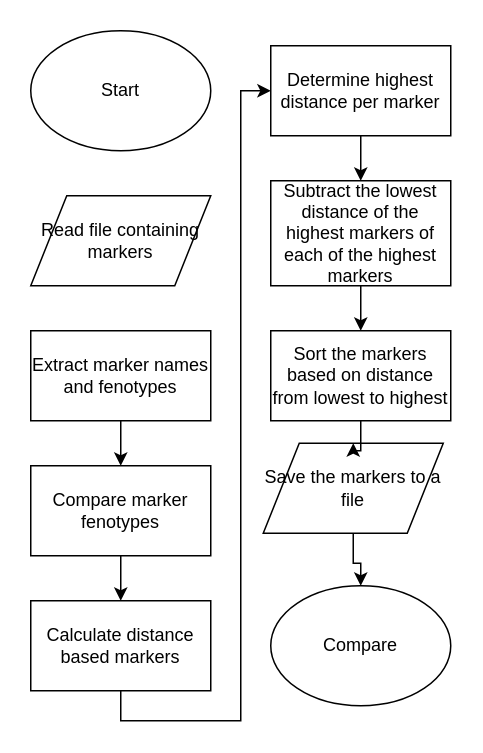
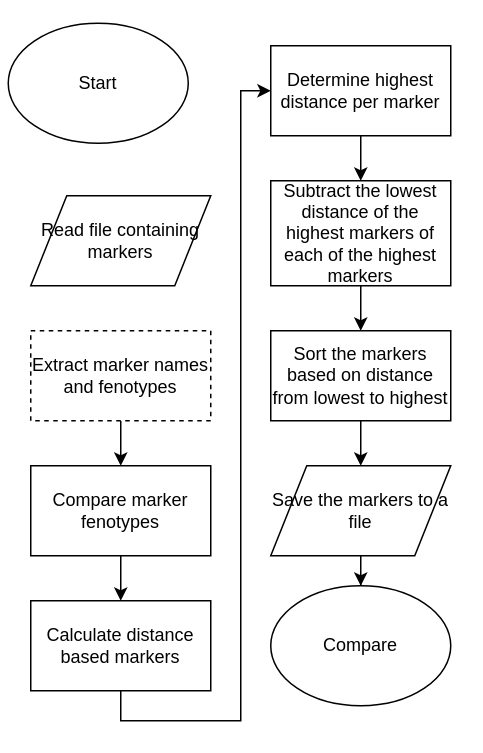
node "Start": moved (121, 91) -> (98, 83)
node "Extract marker names and fenotypes": style solid -> dashed
node "Save the markers to a file": moved (353, 488) -> (361, 511)
